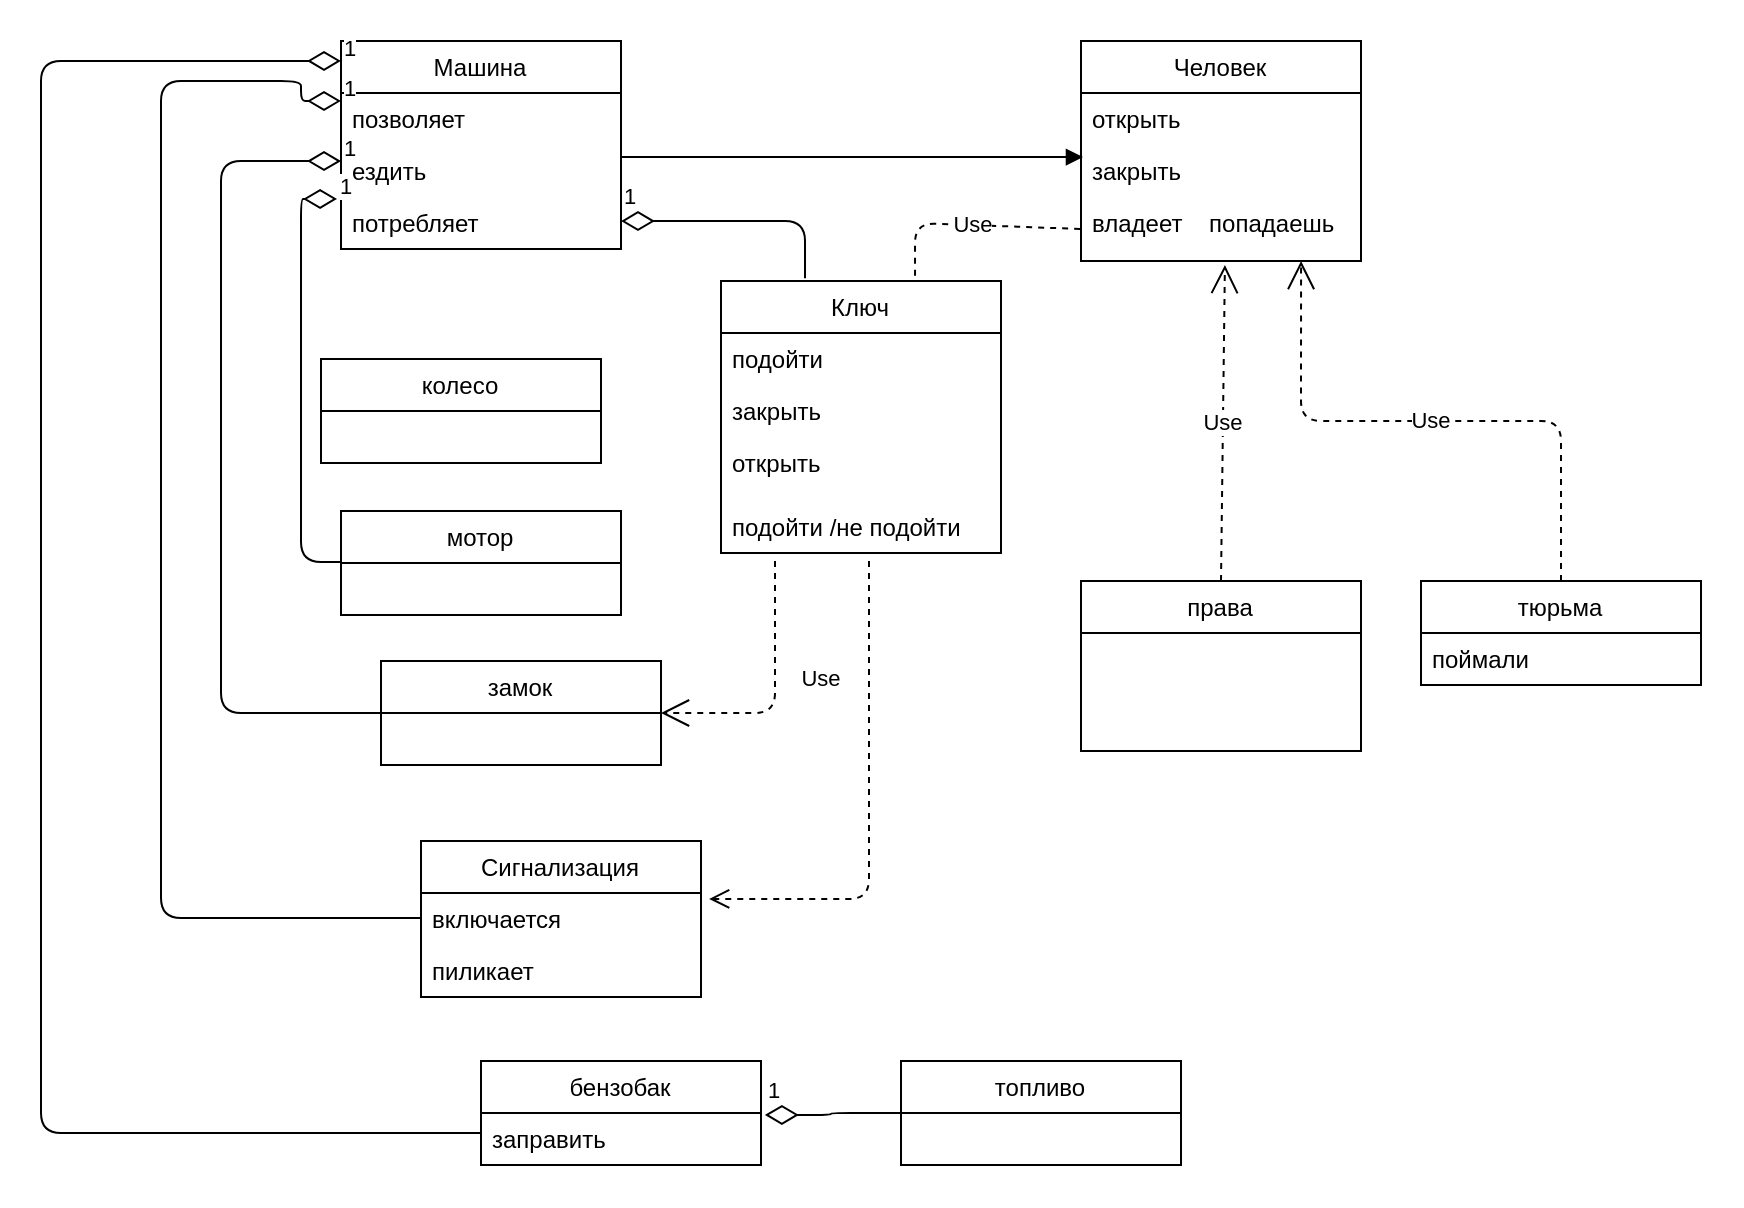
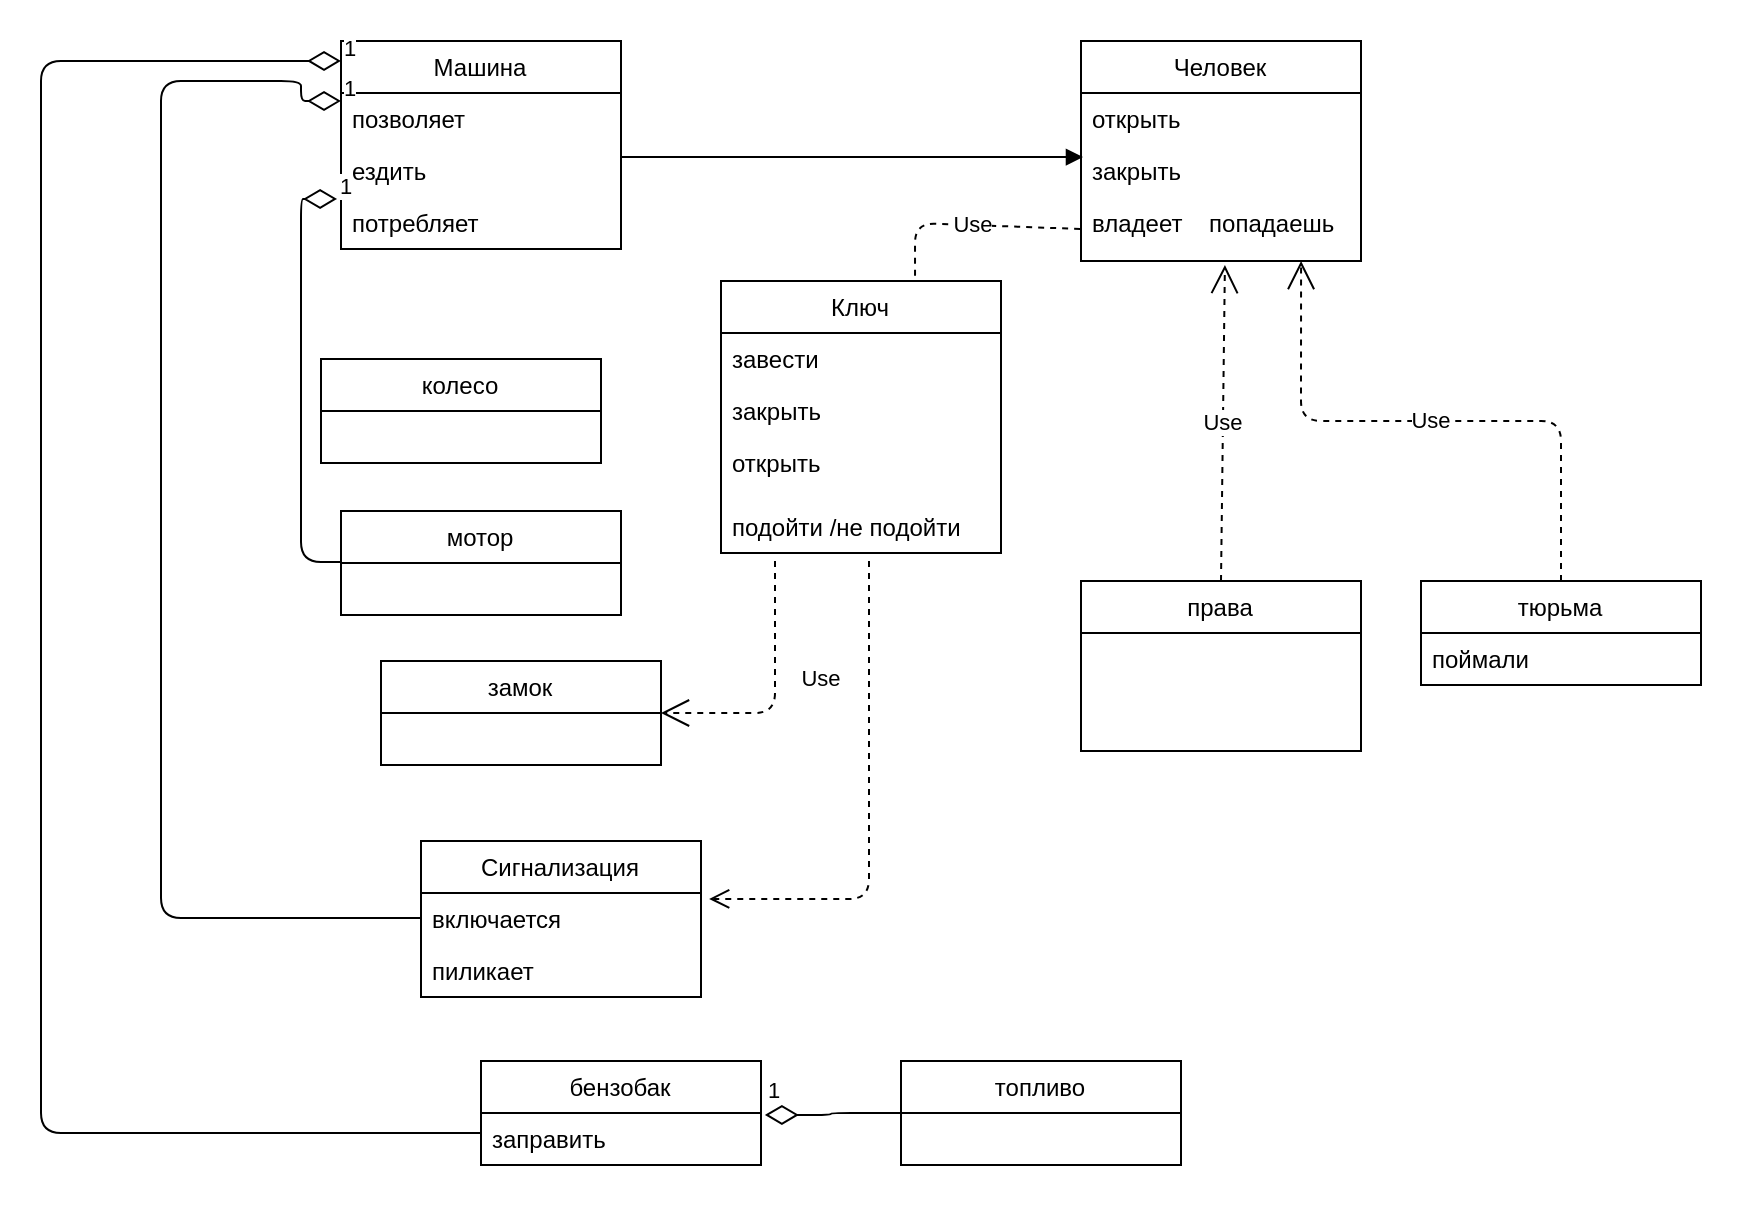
edge "Ключ" -> "потребляет": removed, label "1"
node "подойти": label "подойти" -> "завести"
edge "замок" -> "ездить": removed, label "1"
